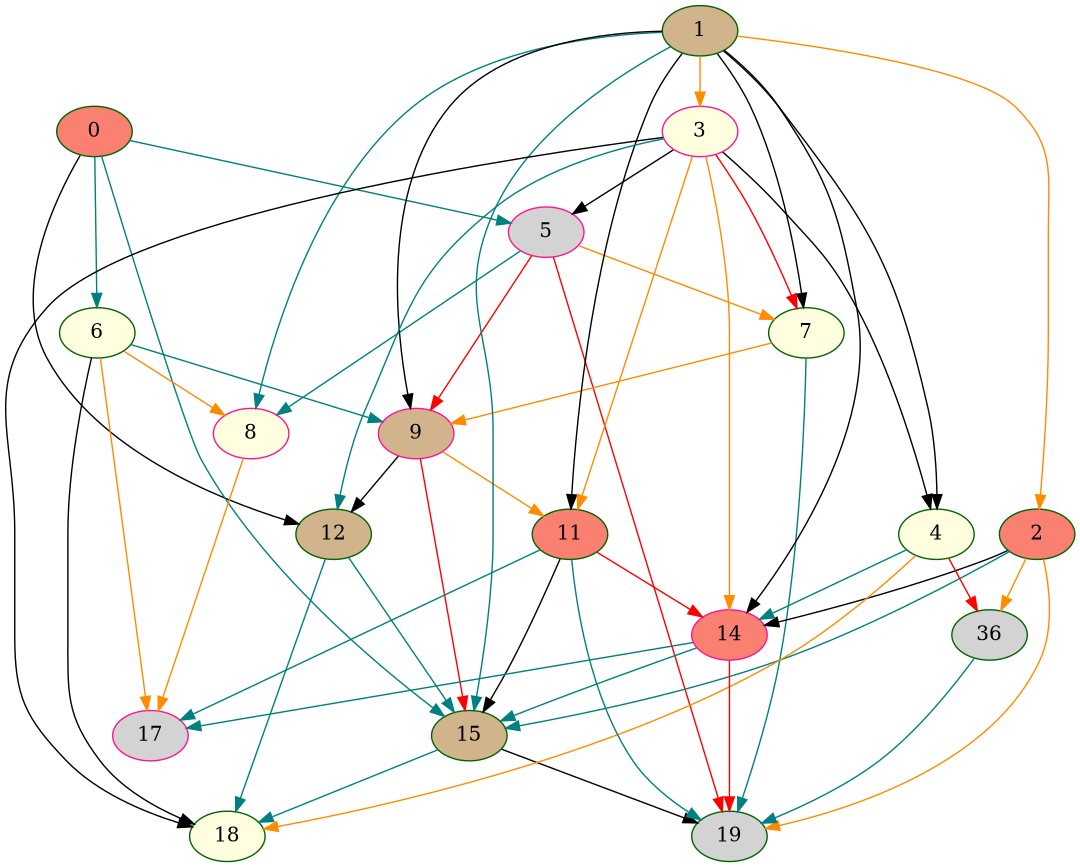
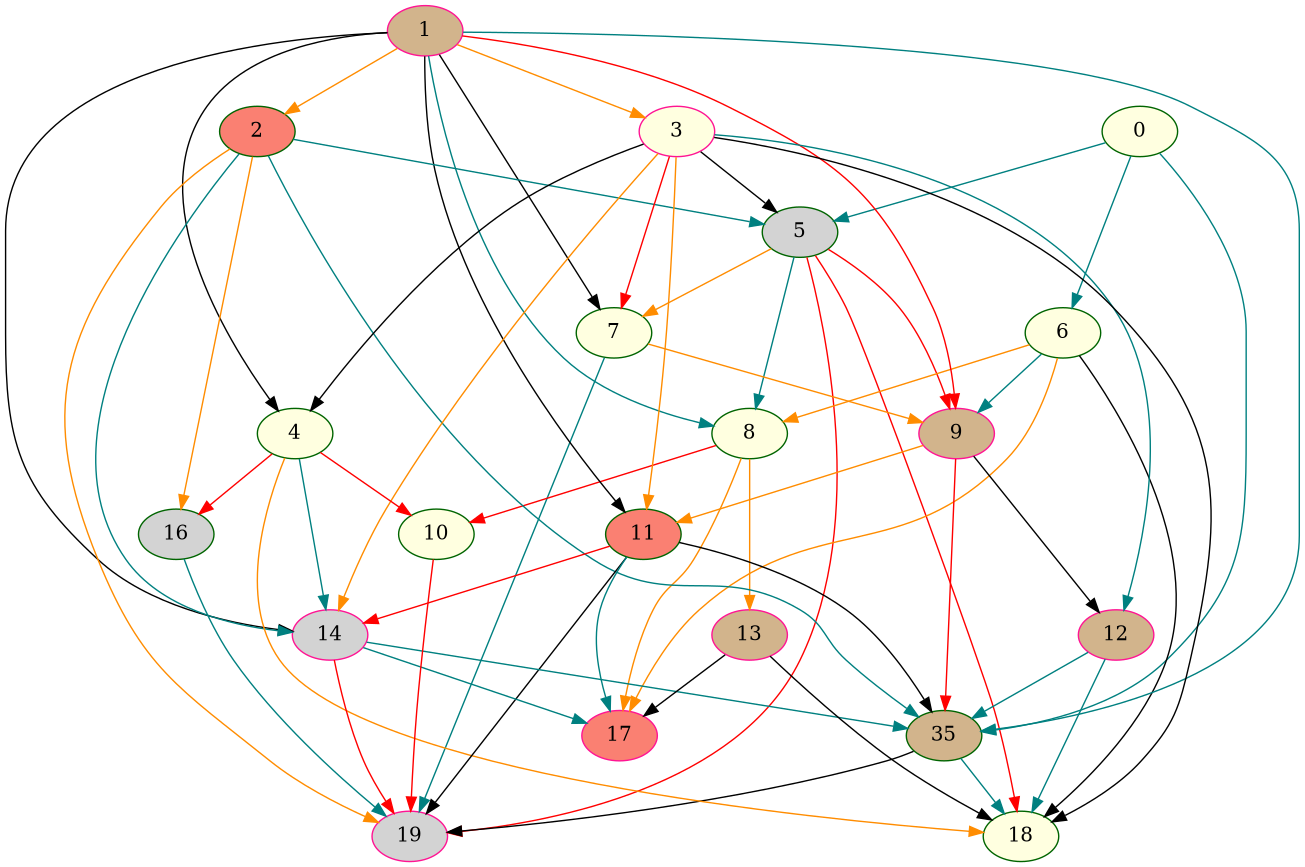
node "1": color darkgreen -> deeppink
node "0": fillcolor salmon -> lightyellow
edge "1" -> "9": color black -> red
edge "2" -> "5": added
node "5": color deeppink -> darkgreen
edge "0" -> "12": removed
node "8": color deeppink -> darkgreen
edge "5" -> "18": added
node "12": color darkgreen -> deeppink
node "10": added
edge "2" -> "14": color black -> teal
node "14": fillcolor salmon -> lightgrey
node "13": added
node "36": label "36" -> "16"
edge "11" -> "19": color teal -> black
node "17": fillcolor lightgrey -> salmon
node "15": label "15" -> "35"
node "19": color darkgreen -> deeppink
